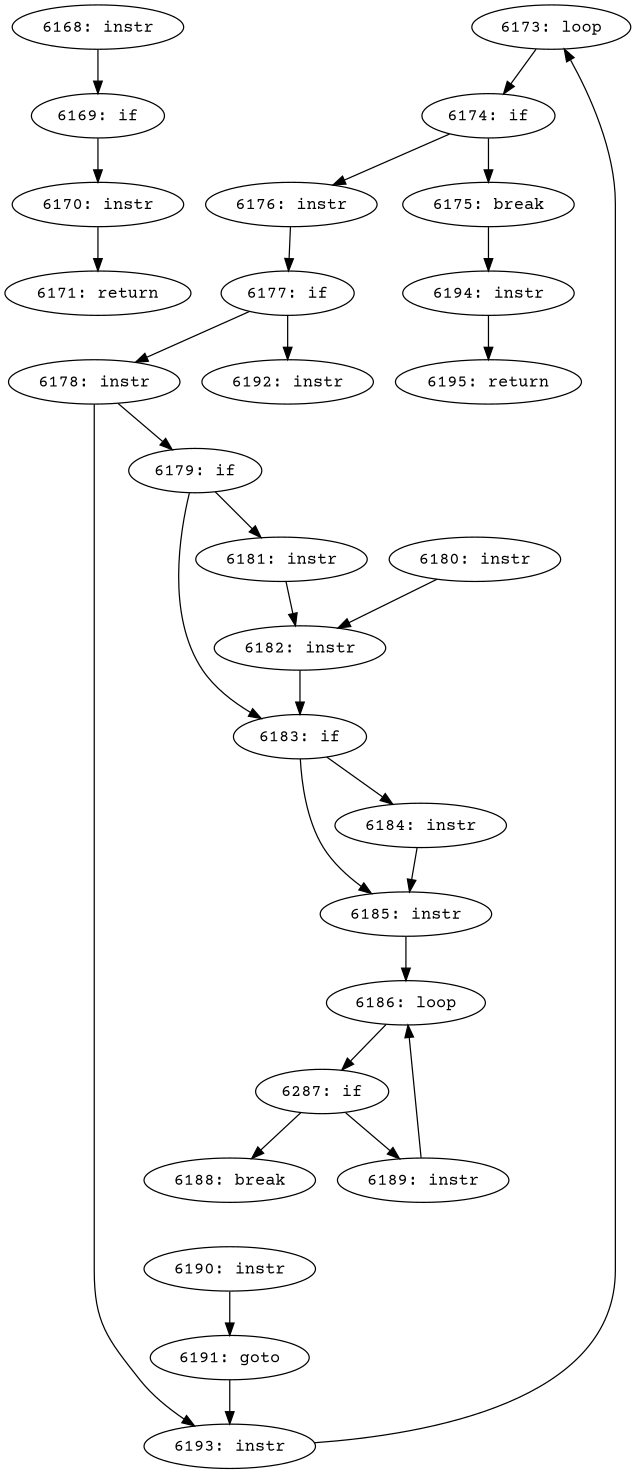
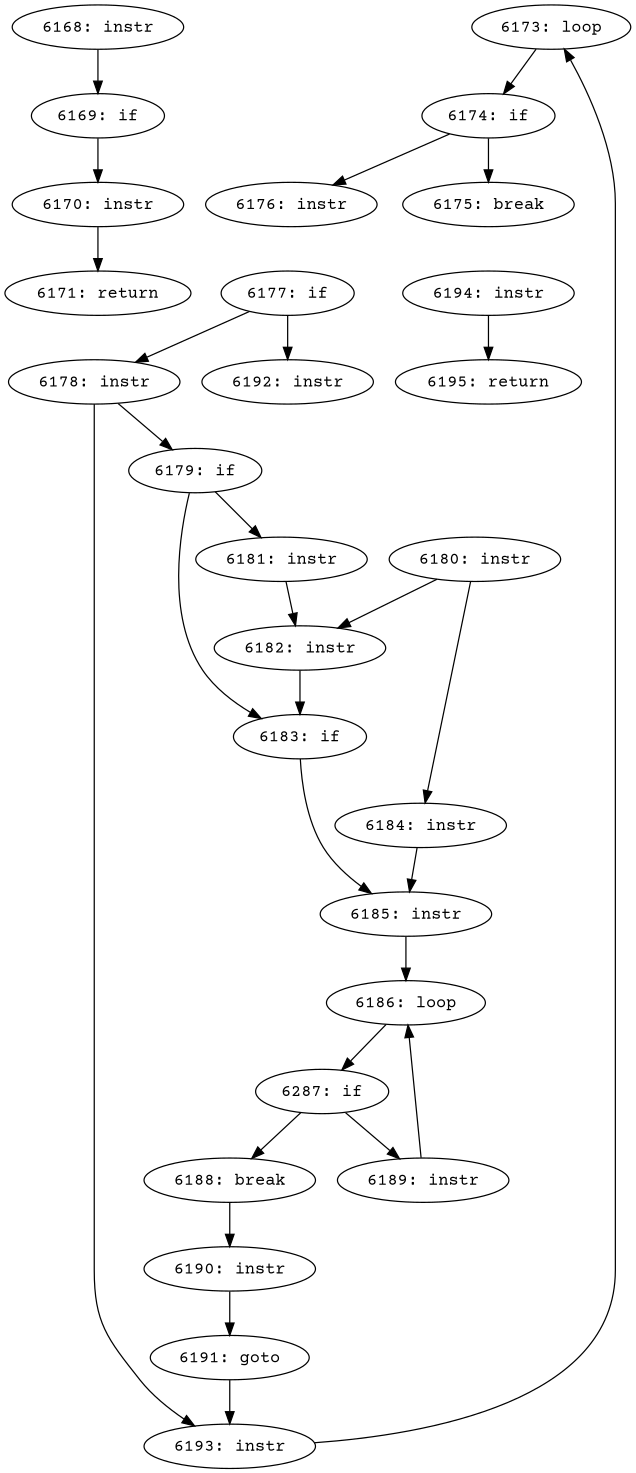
edge "6176: instr" -> "6177: if": removed
edge "6175: break" -> "6194: instr": removed
edge "6183: if" -> "6184: instr": now "6180: instr" -> "6184: instr"
edge "6188: break" -> "6190: instr": added
